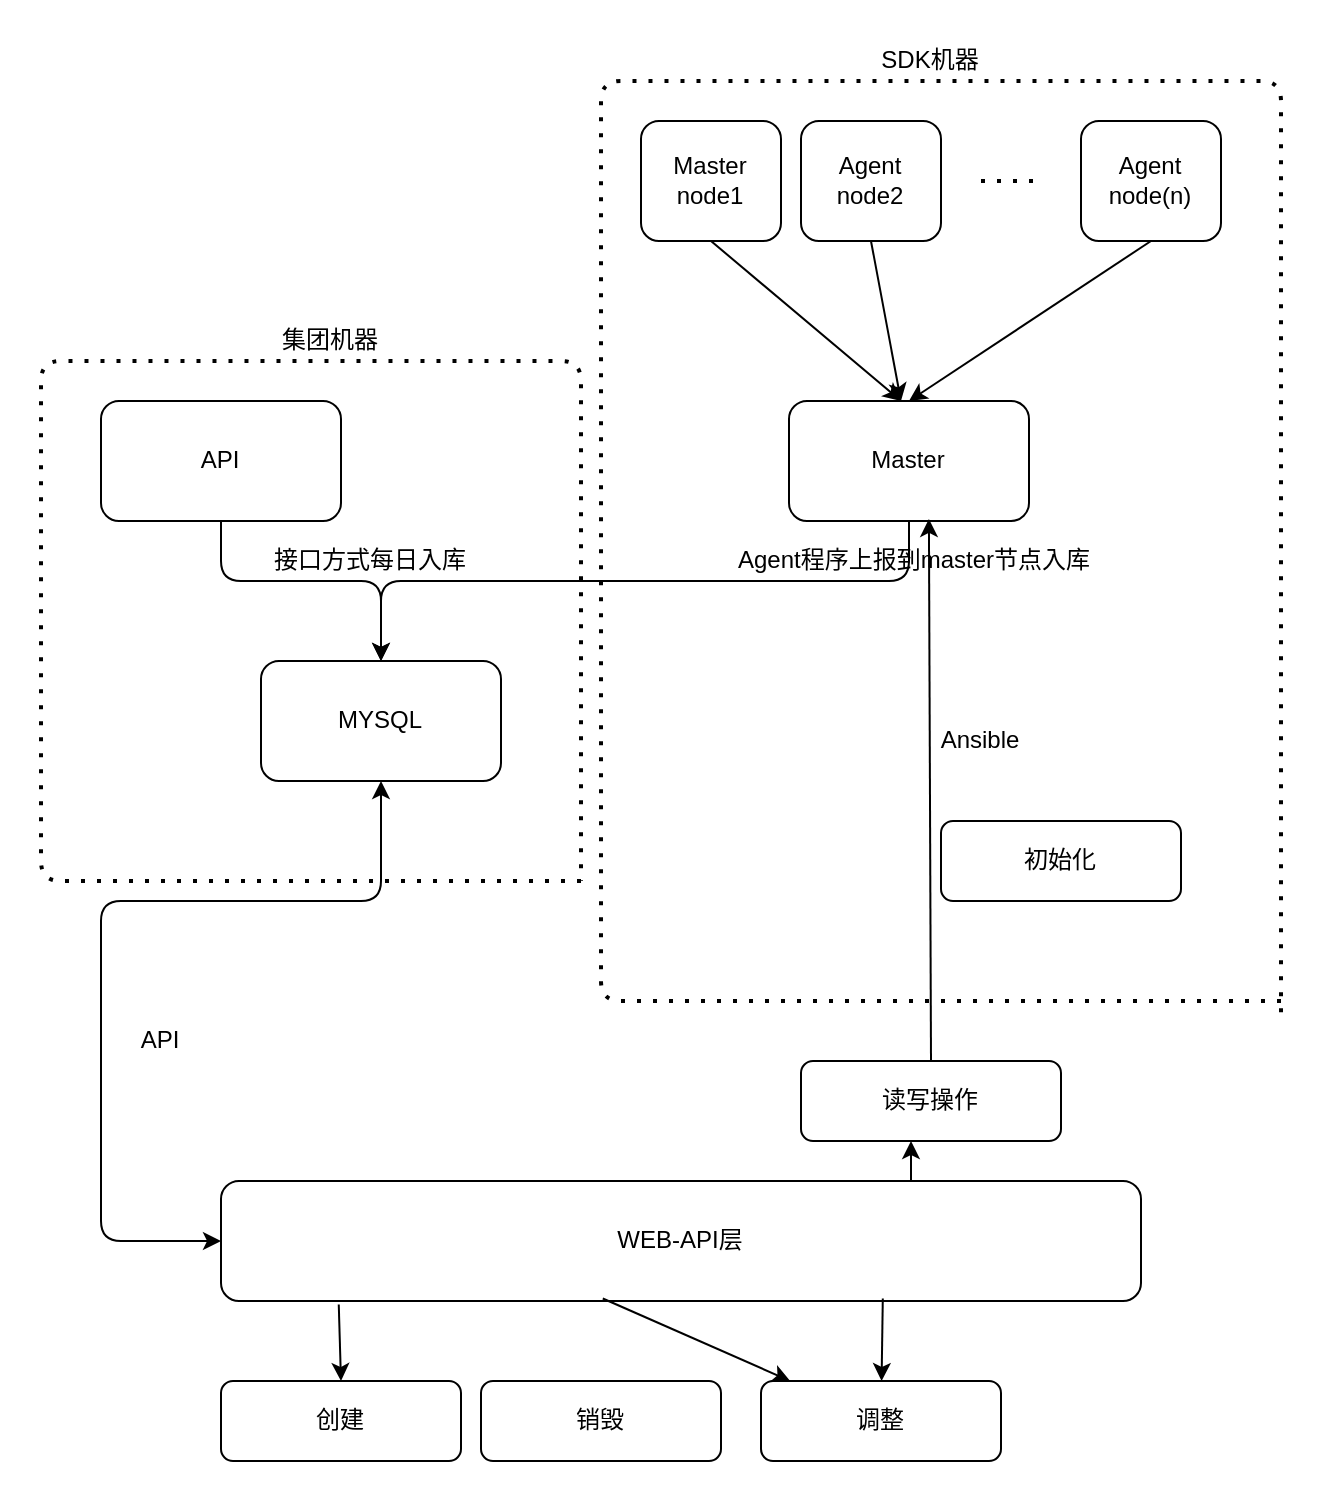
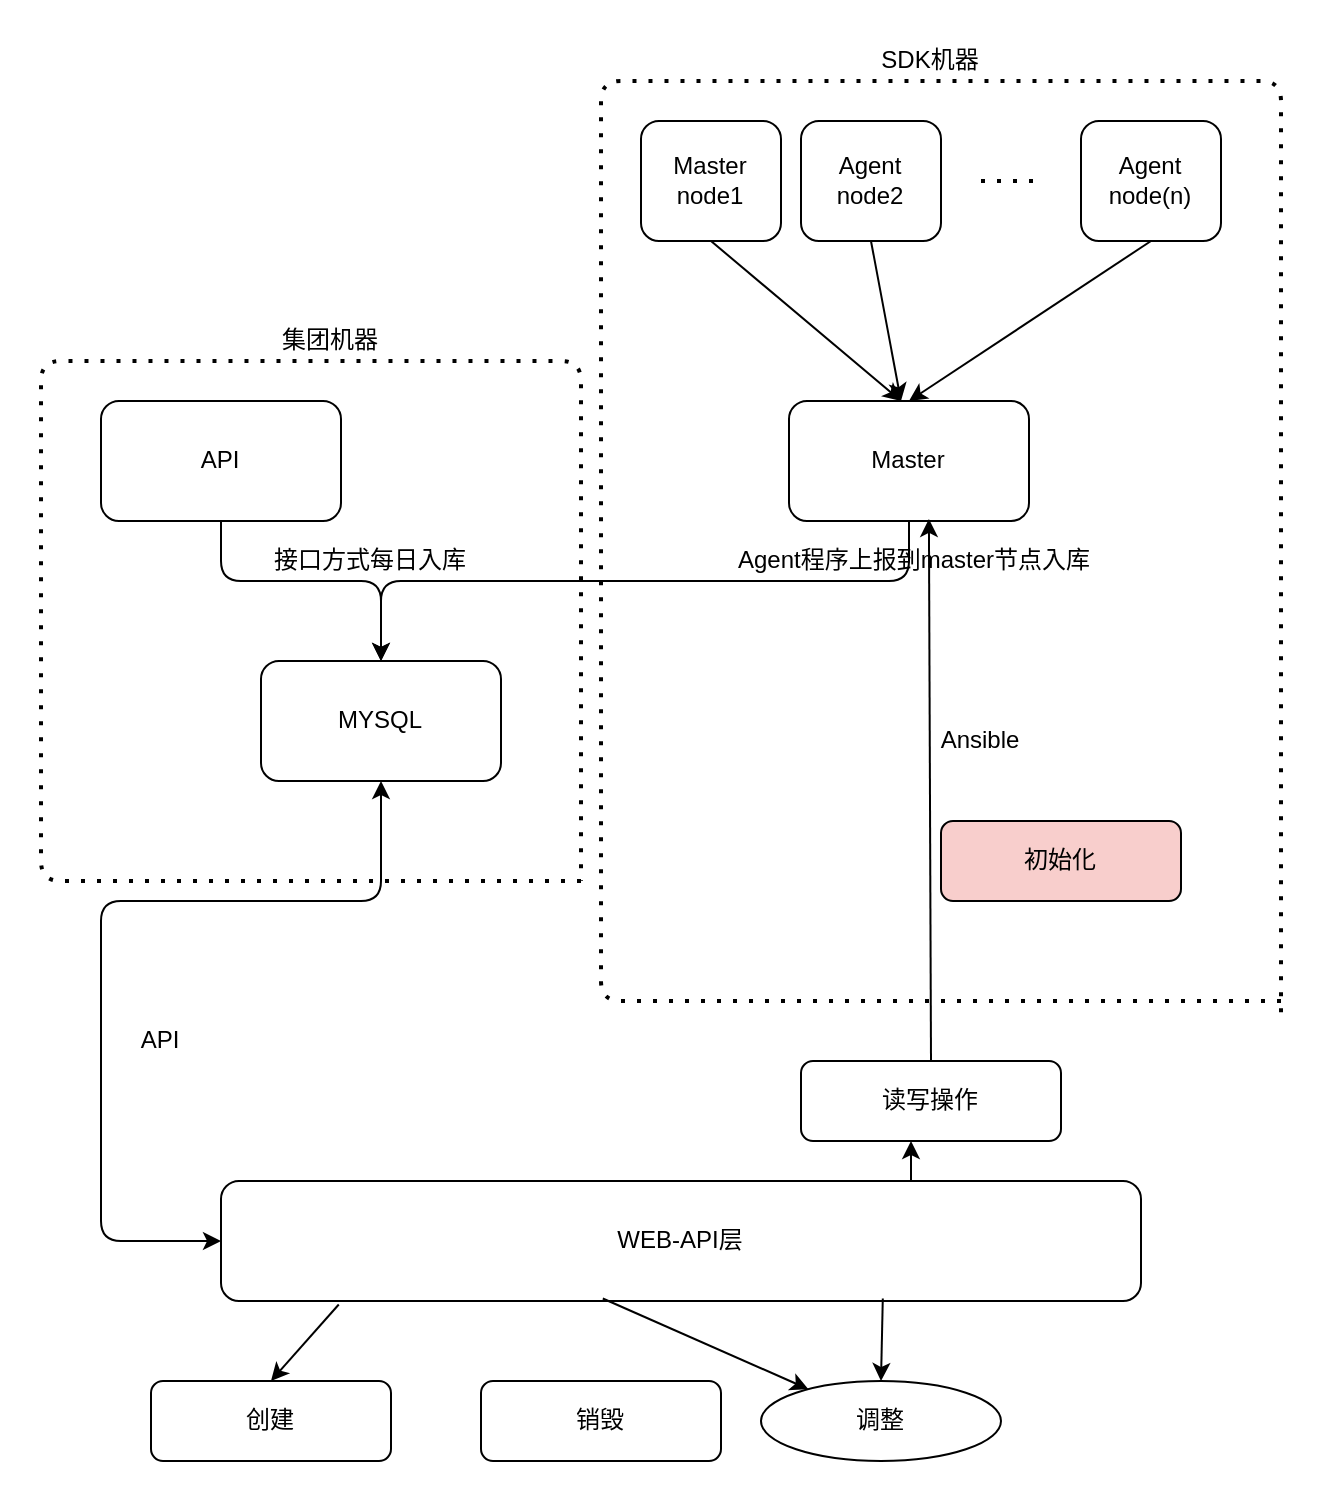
node "初始化": fillcolor #ffffff -> #f8cecc
node "创建": moved (341, 1421) -> (271, 1421)
node "调整": shape rounded rectangle -> ellipse
